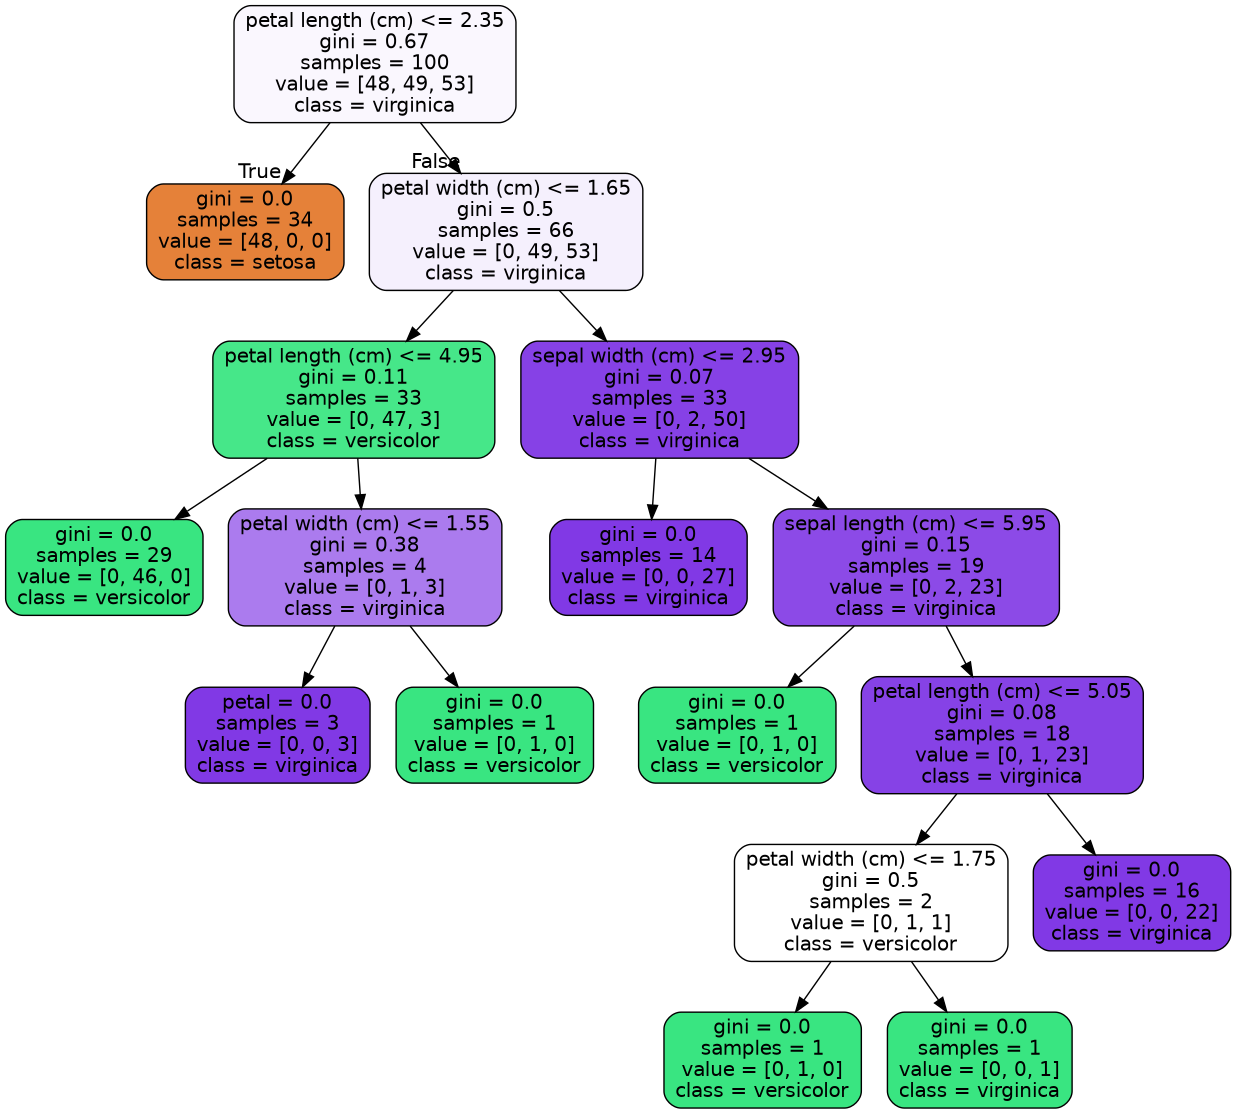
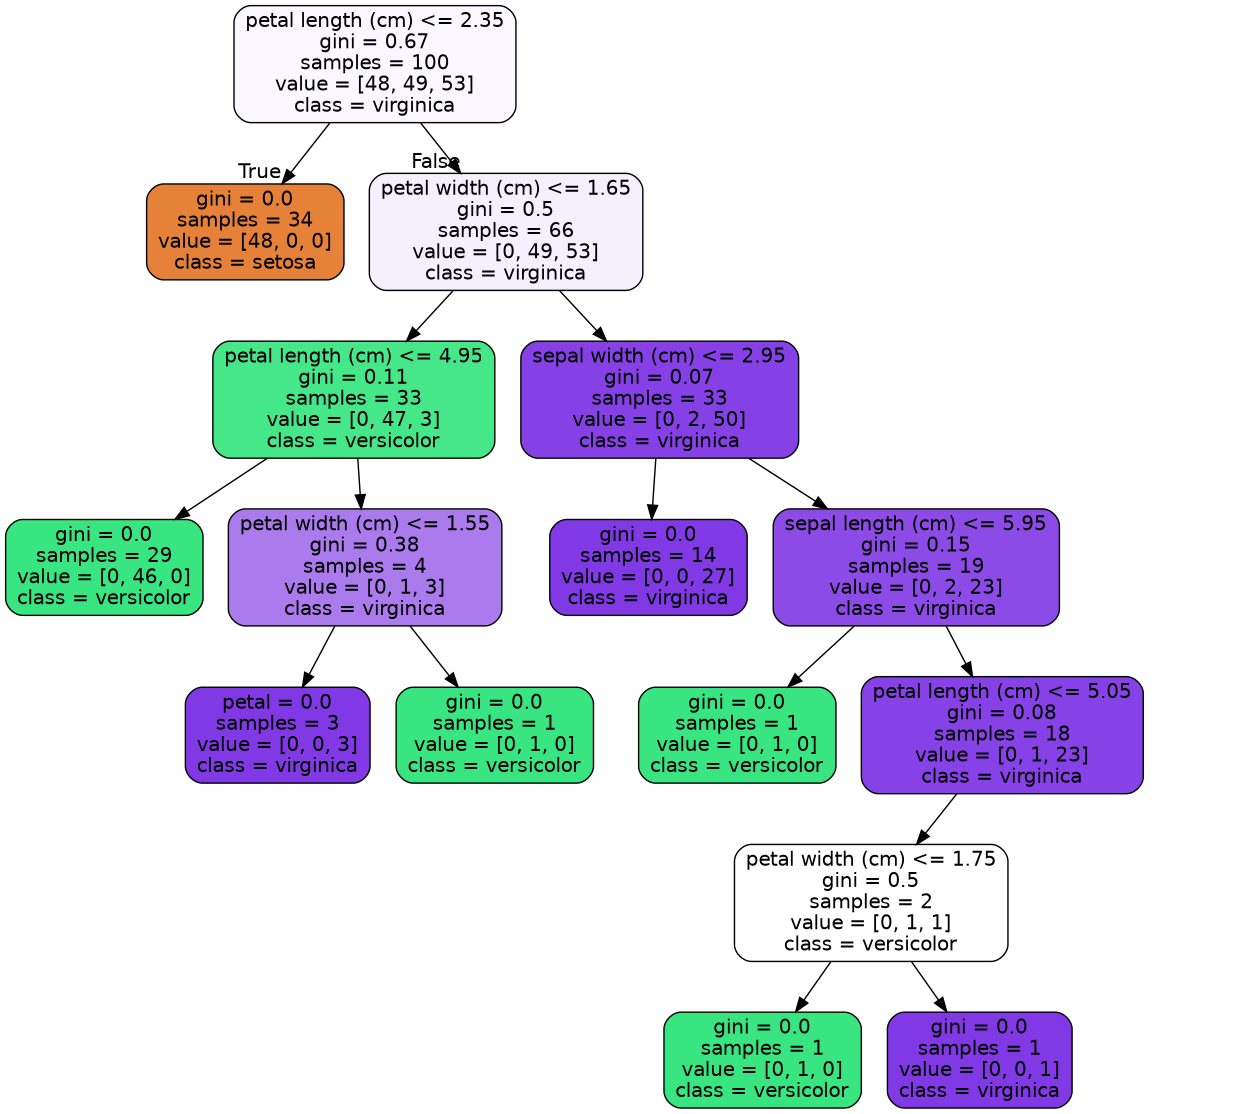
node "gini = 0.0 samples = 16 value = [0, 0, 22] class = virginica": removed
node "gini = 0.0 samples = 1 value = [0, 0, 1] class = virginica": fillcolor #39e581 -> #8139e5
